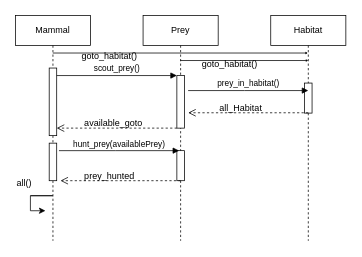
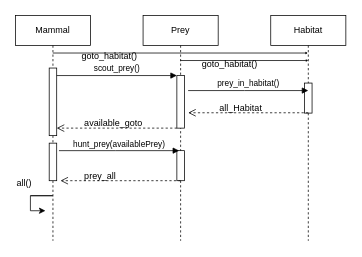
node "prey_hunted": label "prey_hunted" -> "prey_all"
